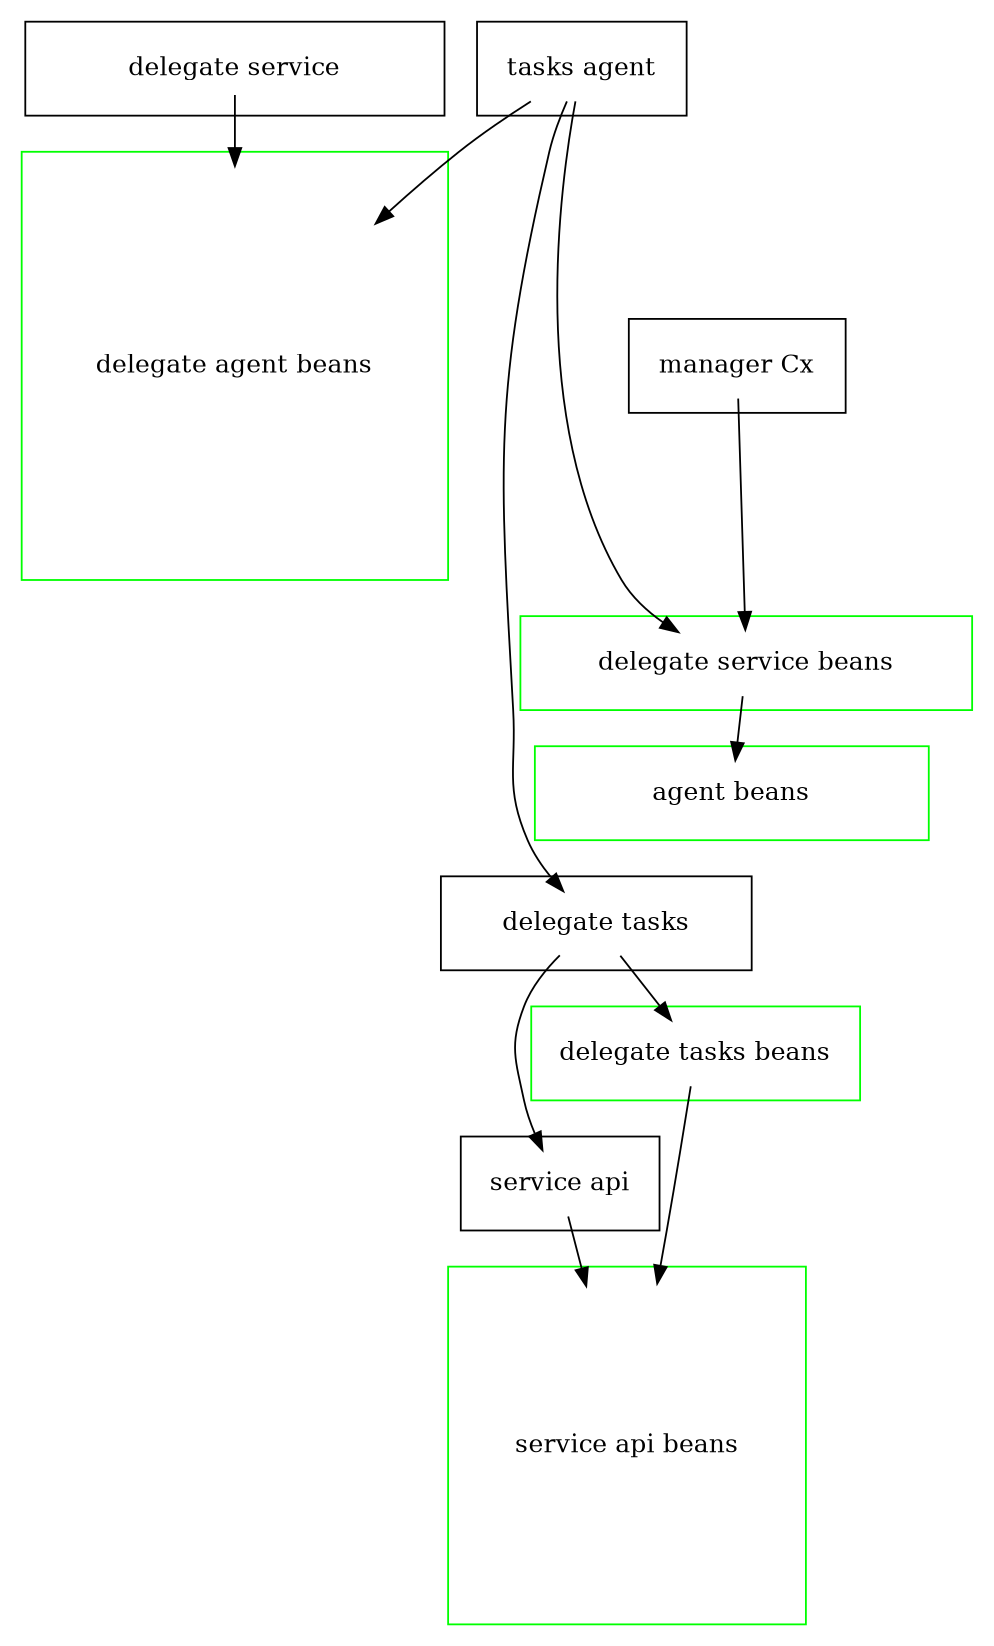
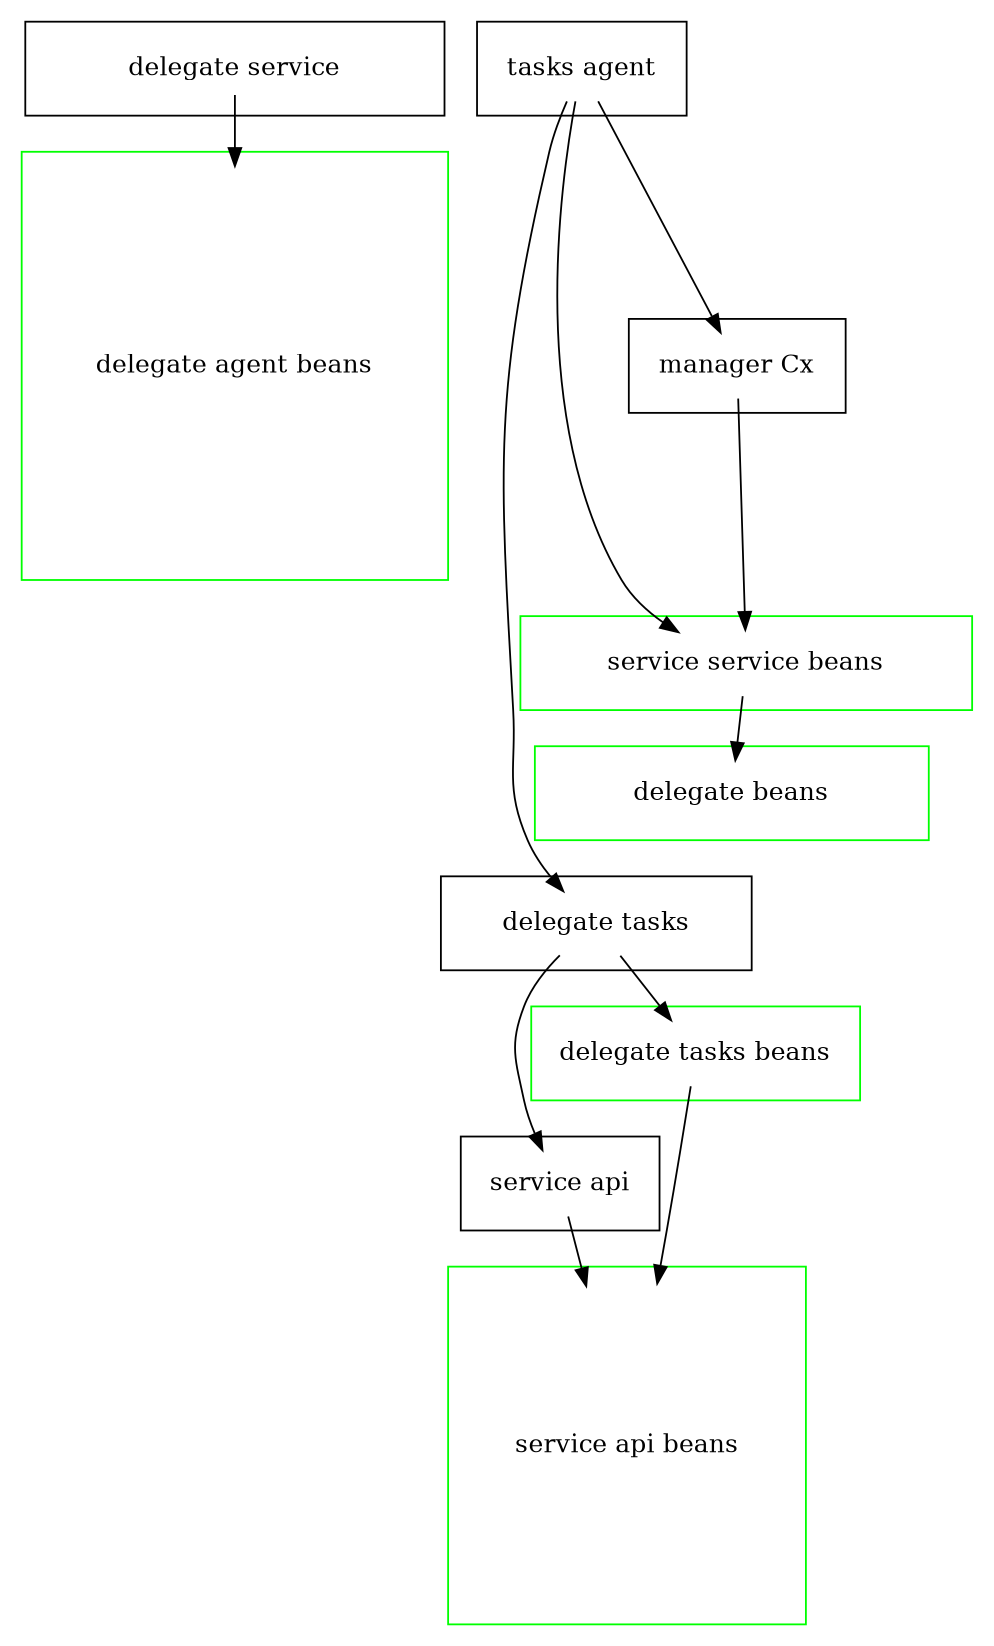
edge "tasks agent" -> "delegate agent beans": now "tasks agent" -> "manager Cx"
node "delegate service beans": label "delegate service beans" -> "service service beans"
node "agent beans": label "agent beans" -> "delegate beans"
